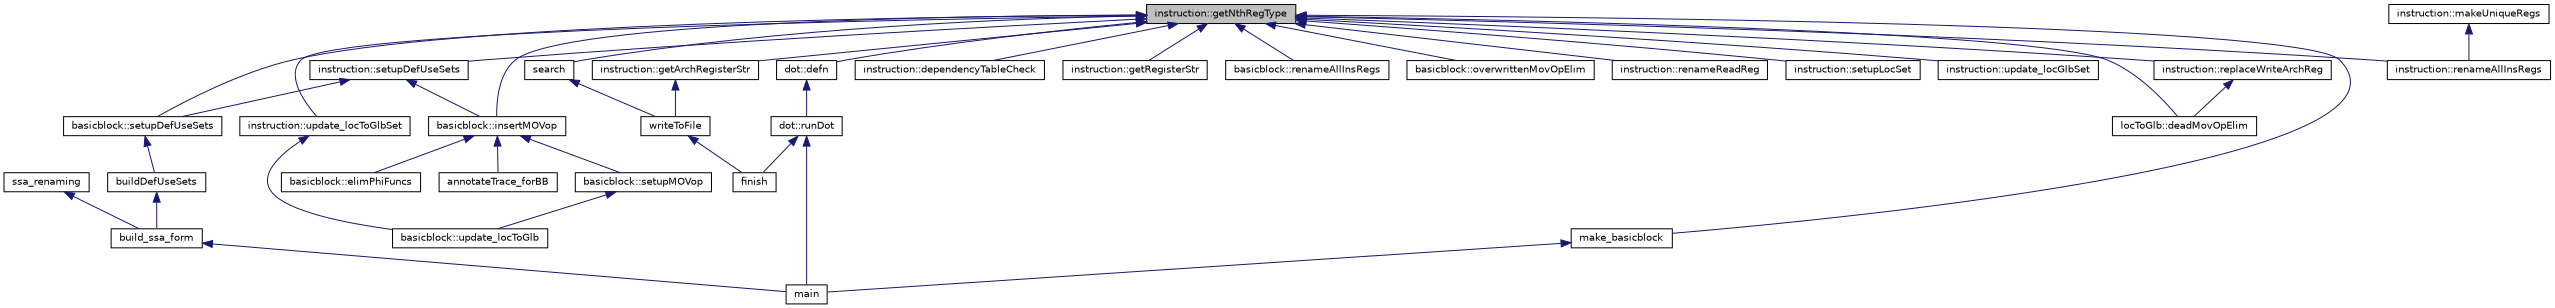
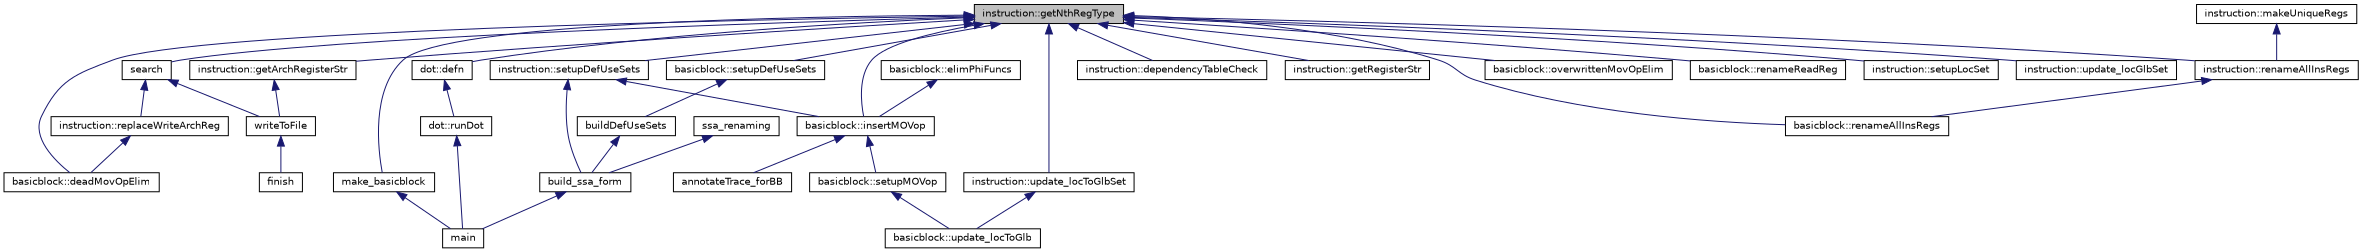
edge "instruction::replaceWriteArchReg" -> "instruction::getNthRegType": now "instruction::replaceWriteArchReg" -> "search"
node "instruction::renameReadReg": label "instruction::renameReadReg" -> "basicblock::renameReadReg"
edge "basicblock::setupDefUseSets" -> "instruction::setupDefUseSets": now "build_ssa_form" -> "instruction::setupDefUseSets"
edge "basicblock::renameAllInsRegs" -> "instruction::renameAllInsRegs": added
node "locToGlb::deadMovOpElim": label "locToGlb::deadMovOpElim" -> "basicblock::deadMovOpElim"
edge "basicblock::elimPhiFuncs" -> "basicblock::insertMOVop": reversed
edge "finish" -> "dot::runDot": removed
